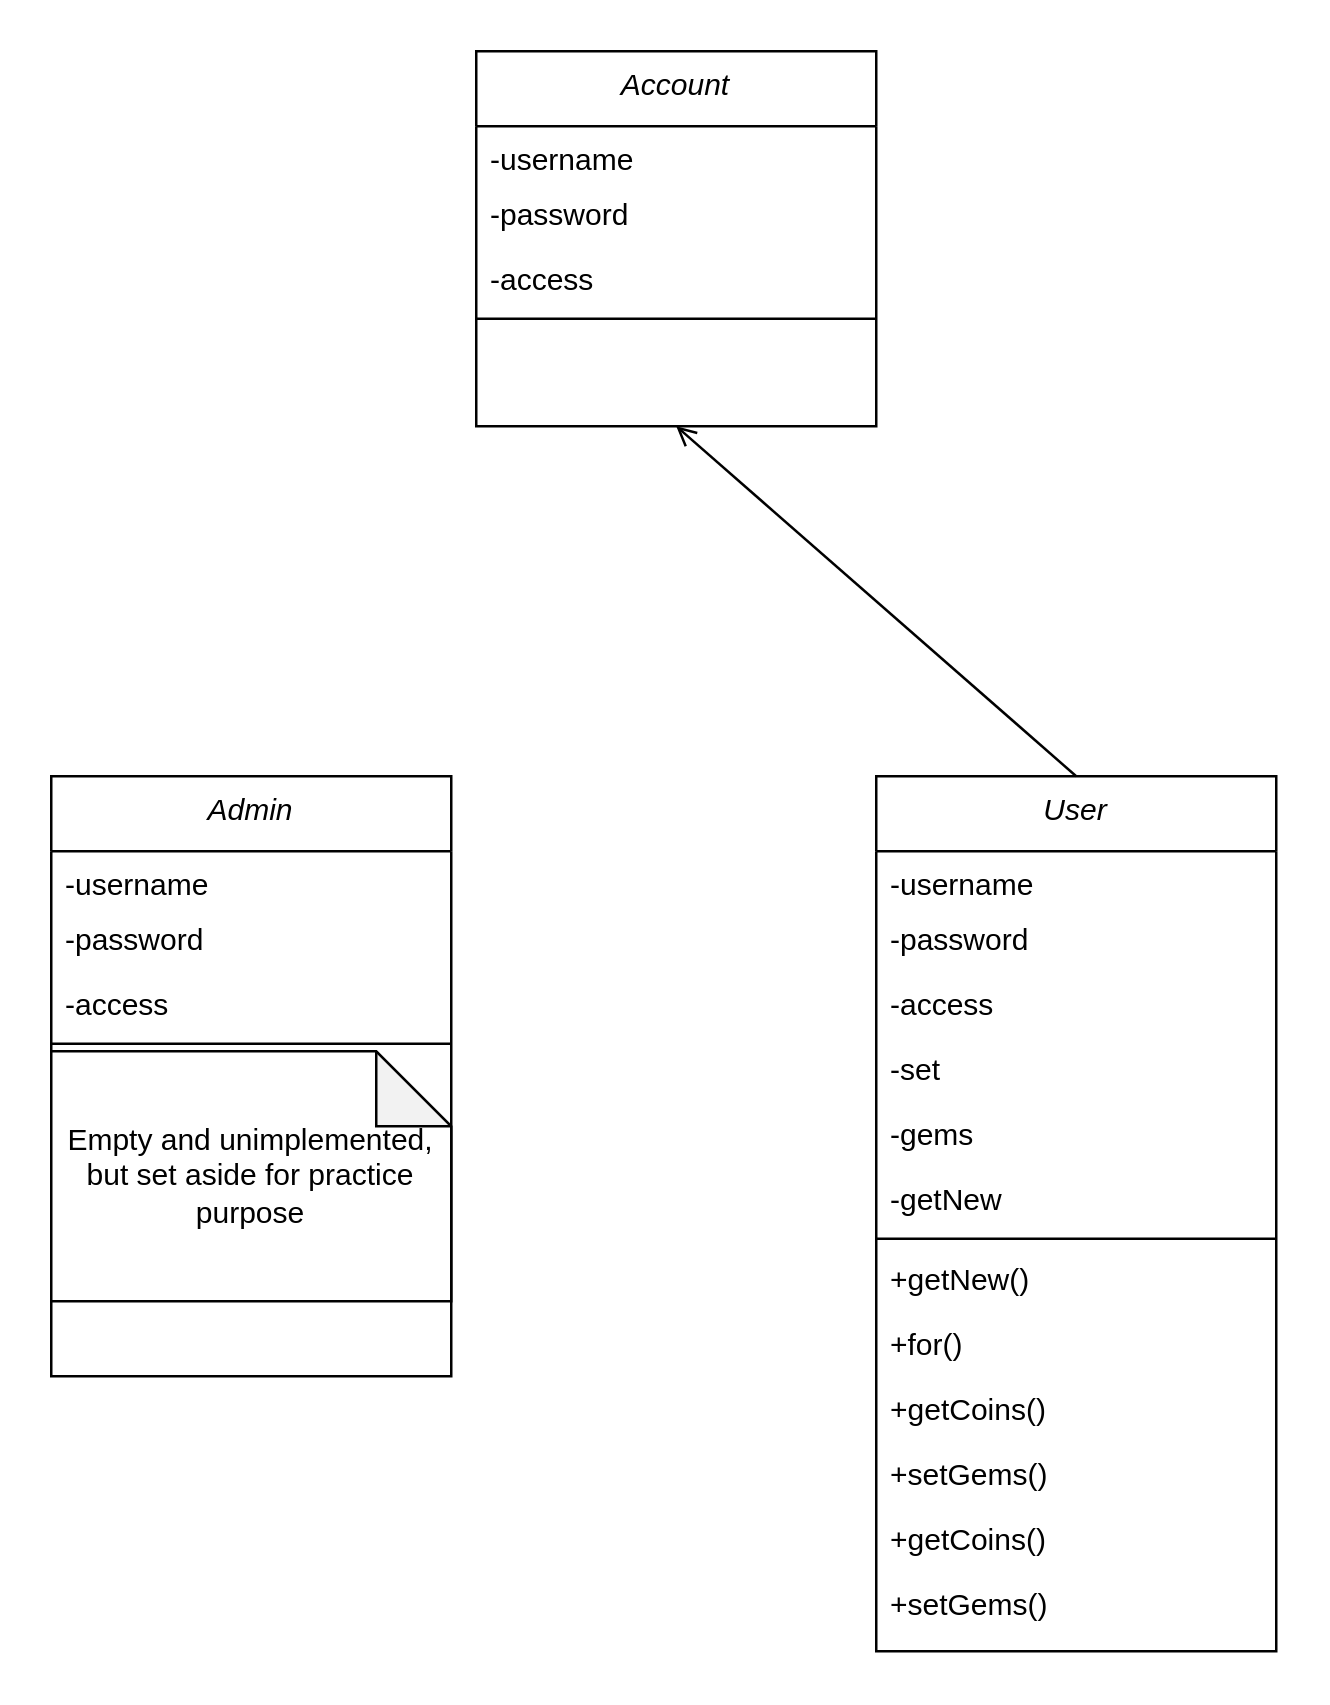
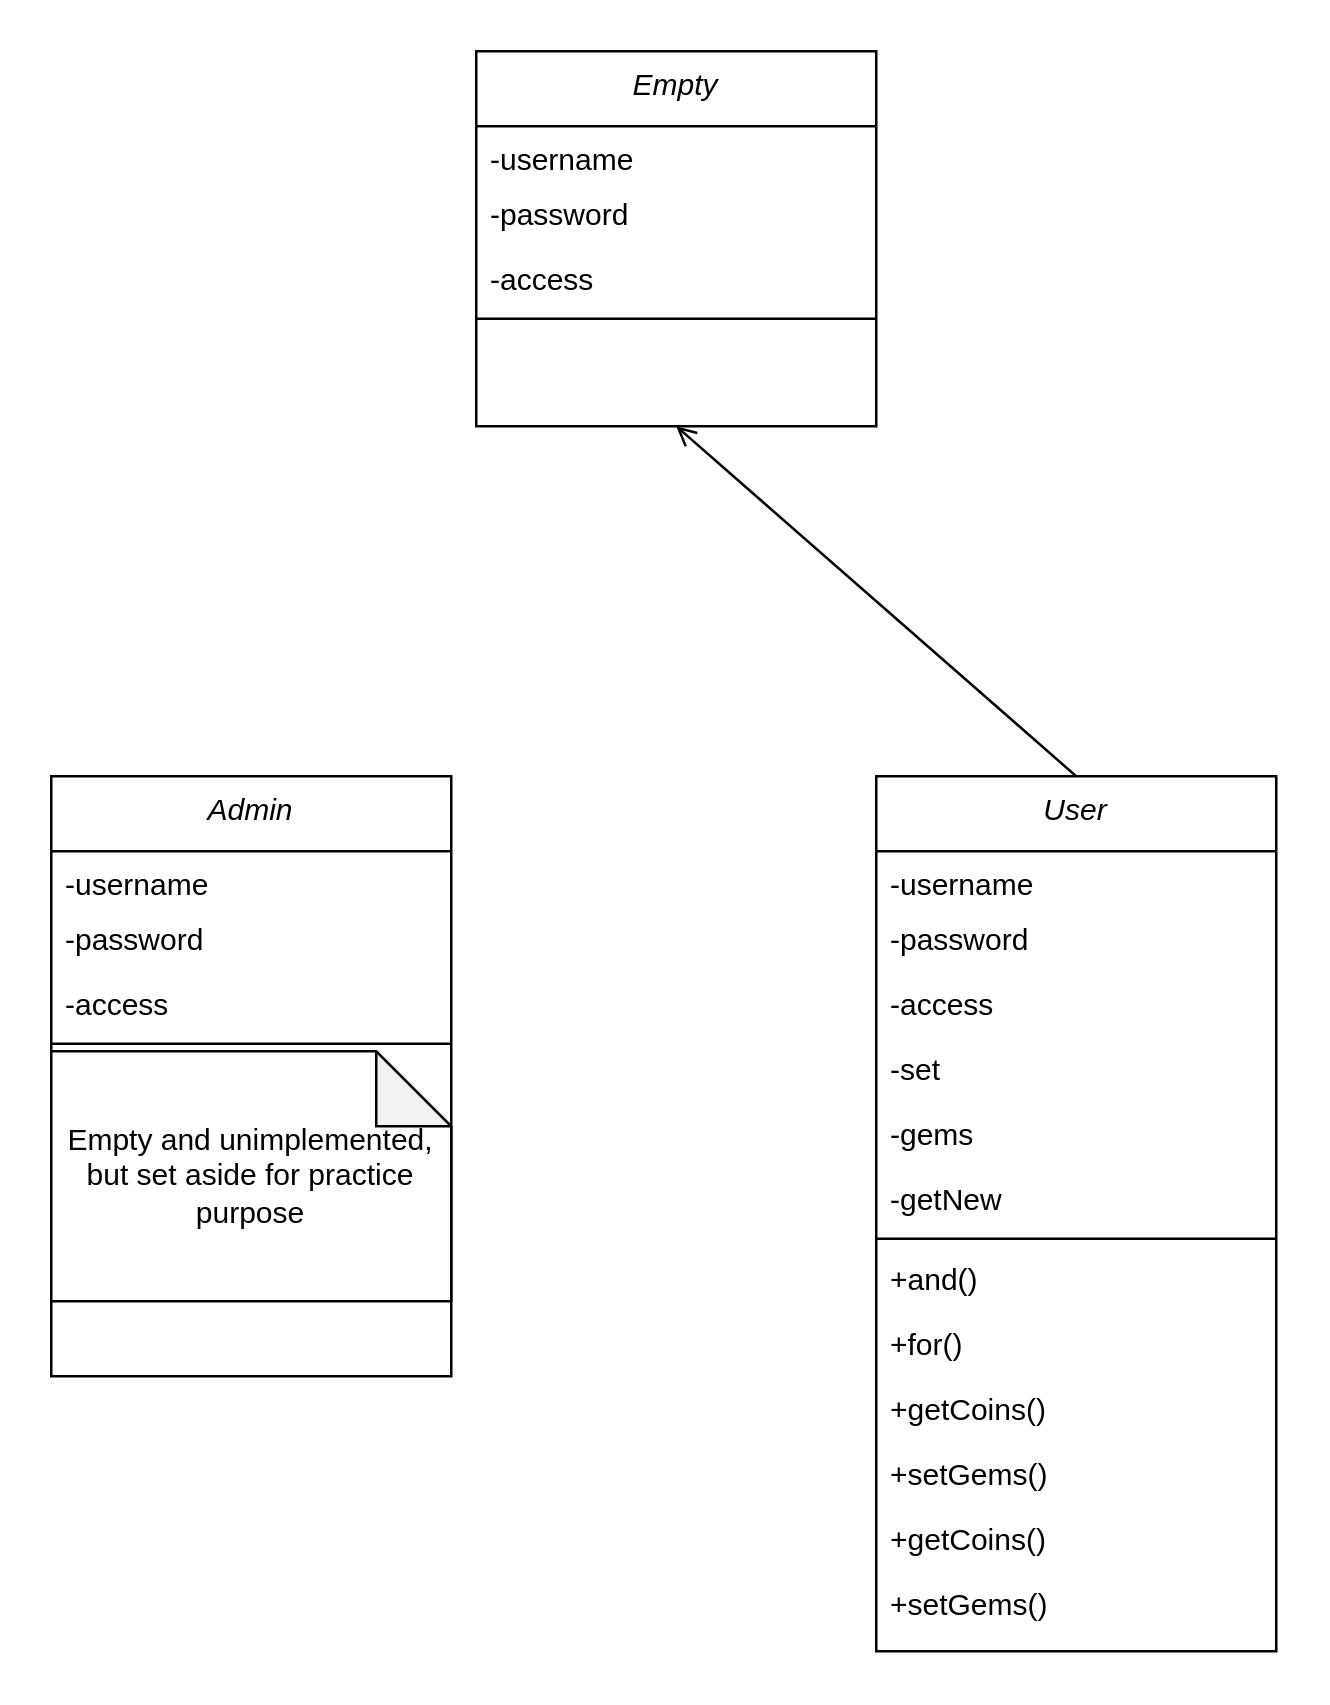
node "Account": label "Account" -> "Empty"
node "+getNew()": label "+getNew()" -> "+and()"
